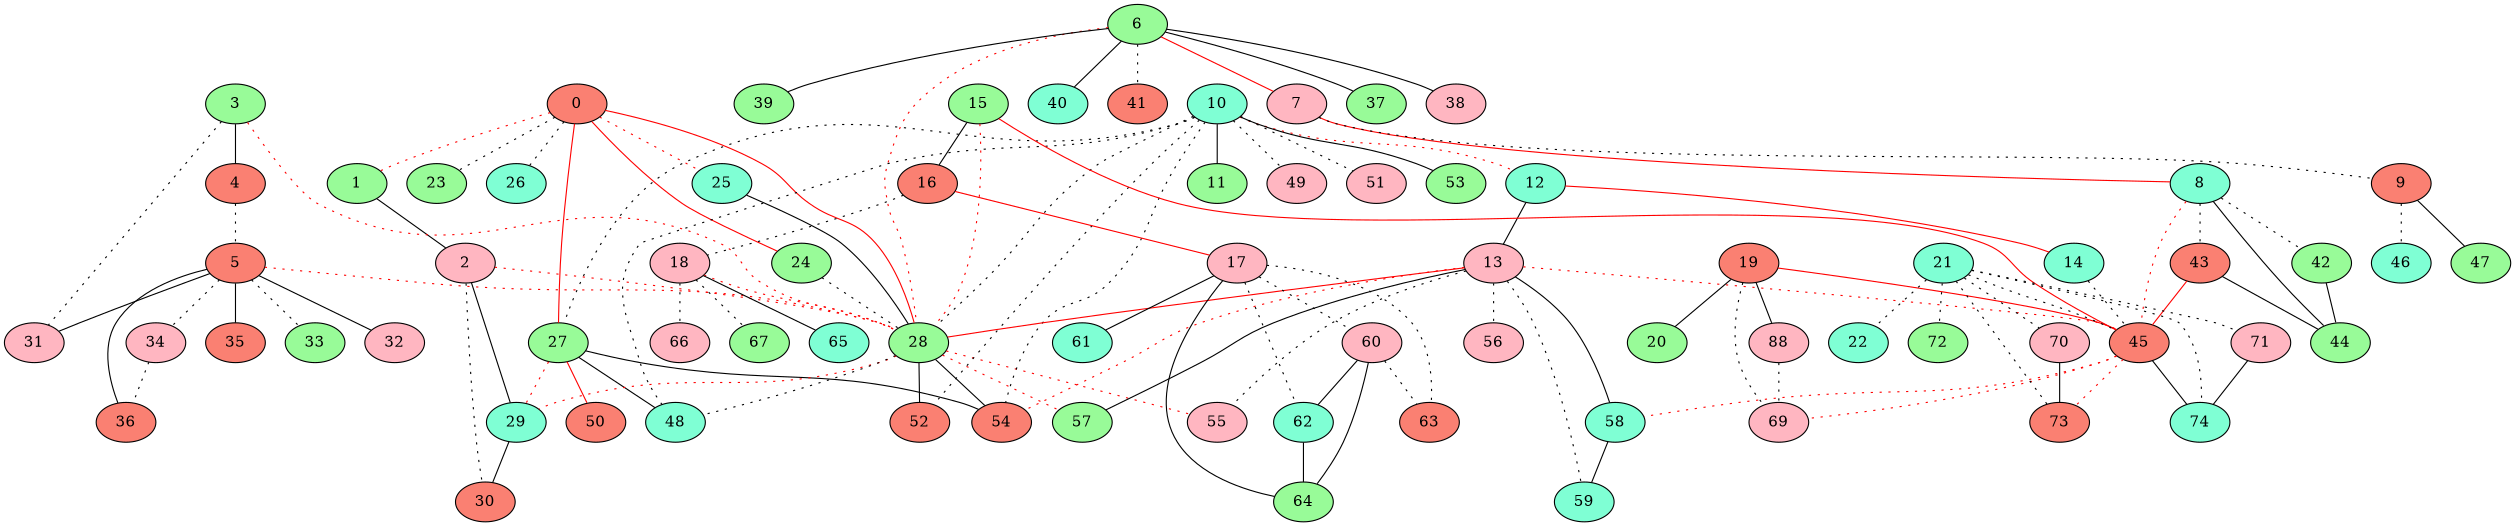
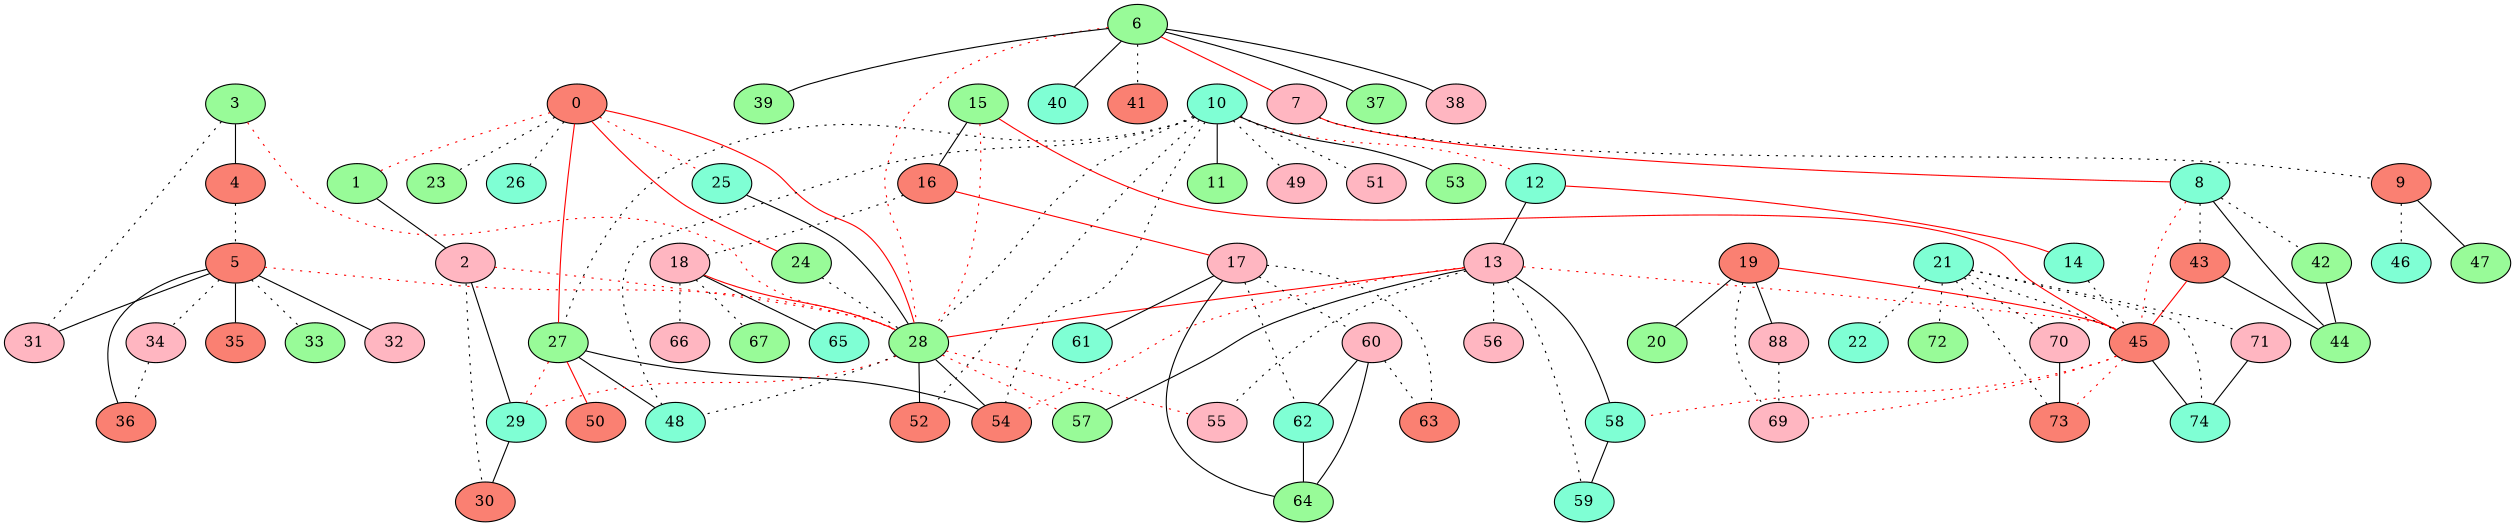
edge "18" -- "28": style dotted -> solid
